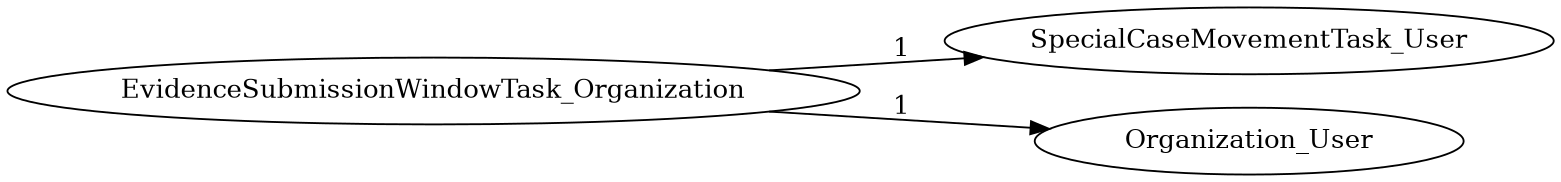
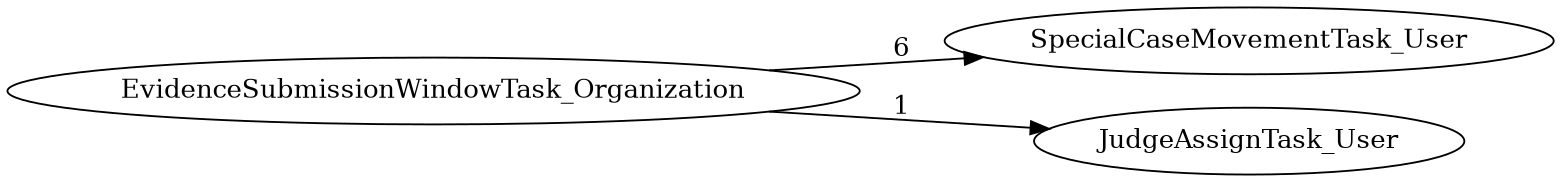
edge "EvidenceSubmissionWindowTask_Organization" -> "SpecialCaseMovementTask_User": label "1" -> "6"
node "Organization_User": label "Organization_User" -> "JudgeAssignTask_User"
